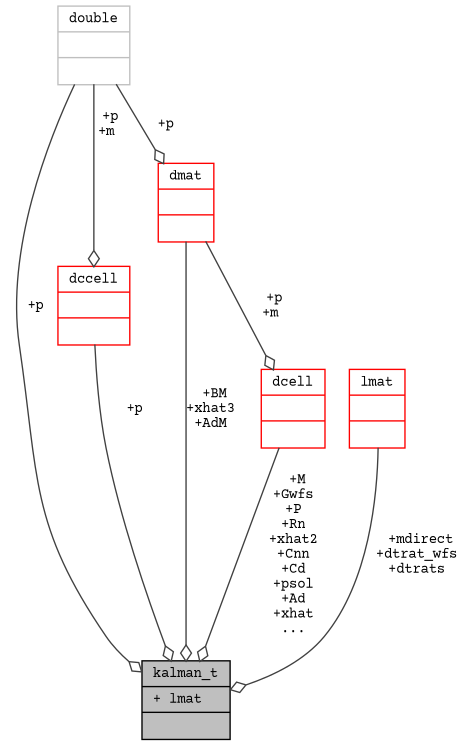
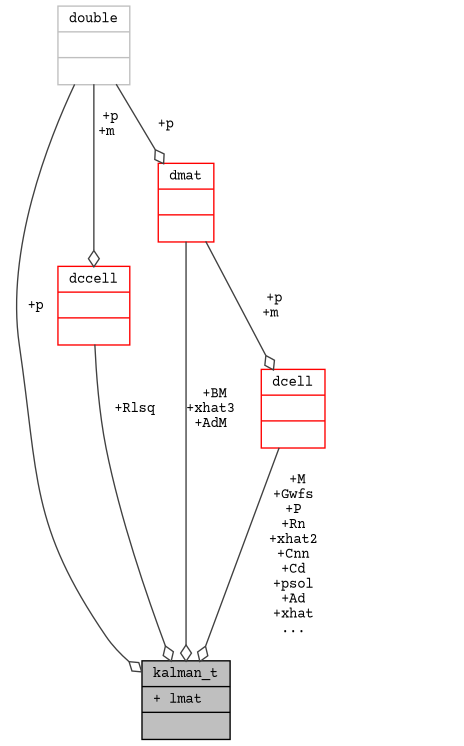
edge "dccell" -> "kalman_t": label " +p" -> " +Rlsq"
node "lmat": removed
